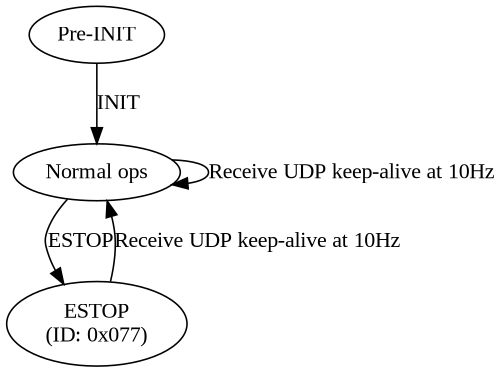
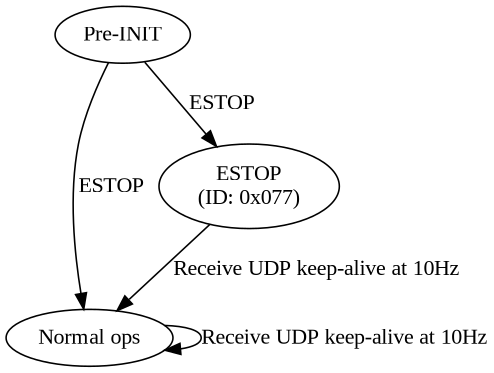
edge "Pre-INIT" -> "Normal ops": label "INIT" -> "ESTOP"
edge "Normal ops" -> "ESTOP (ID: 0x077)": now "Pre-INIT" -> "ESTOP (ID: 0x077)"
